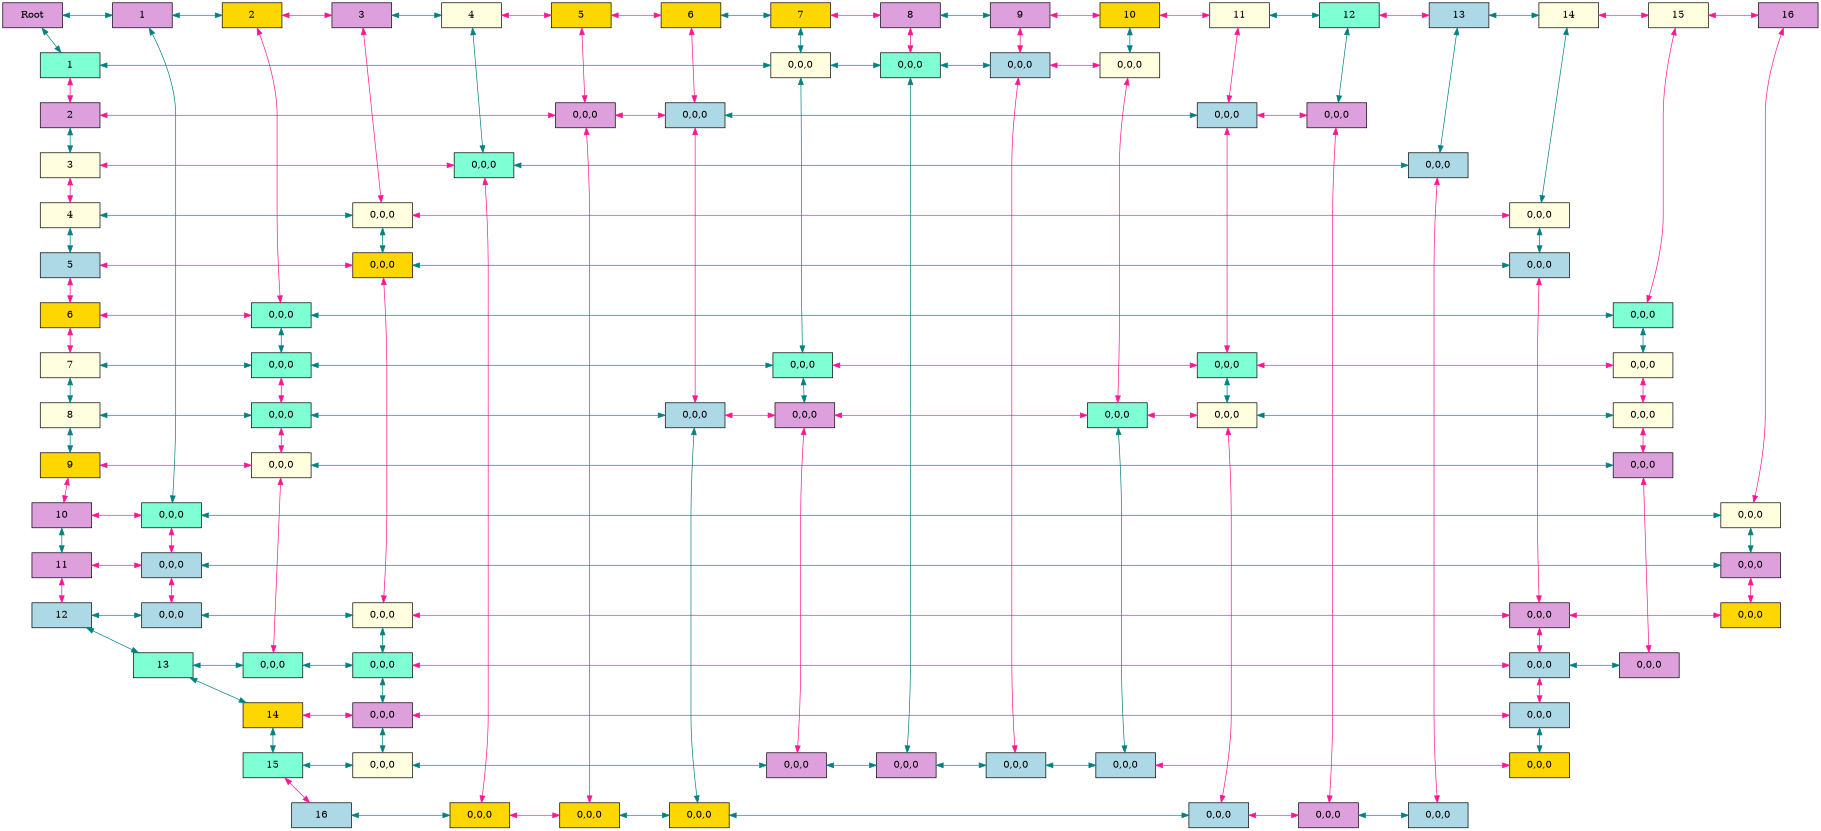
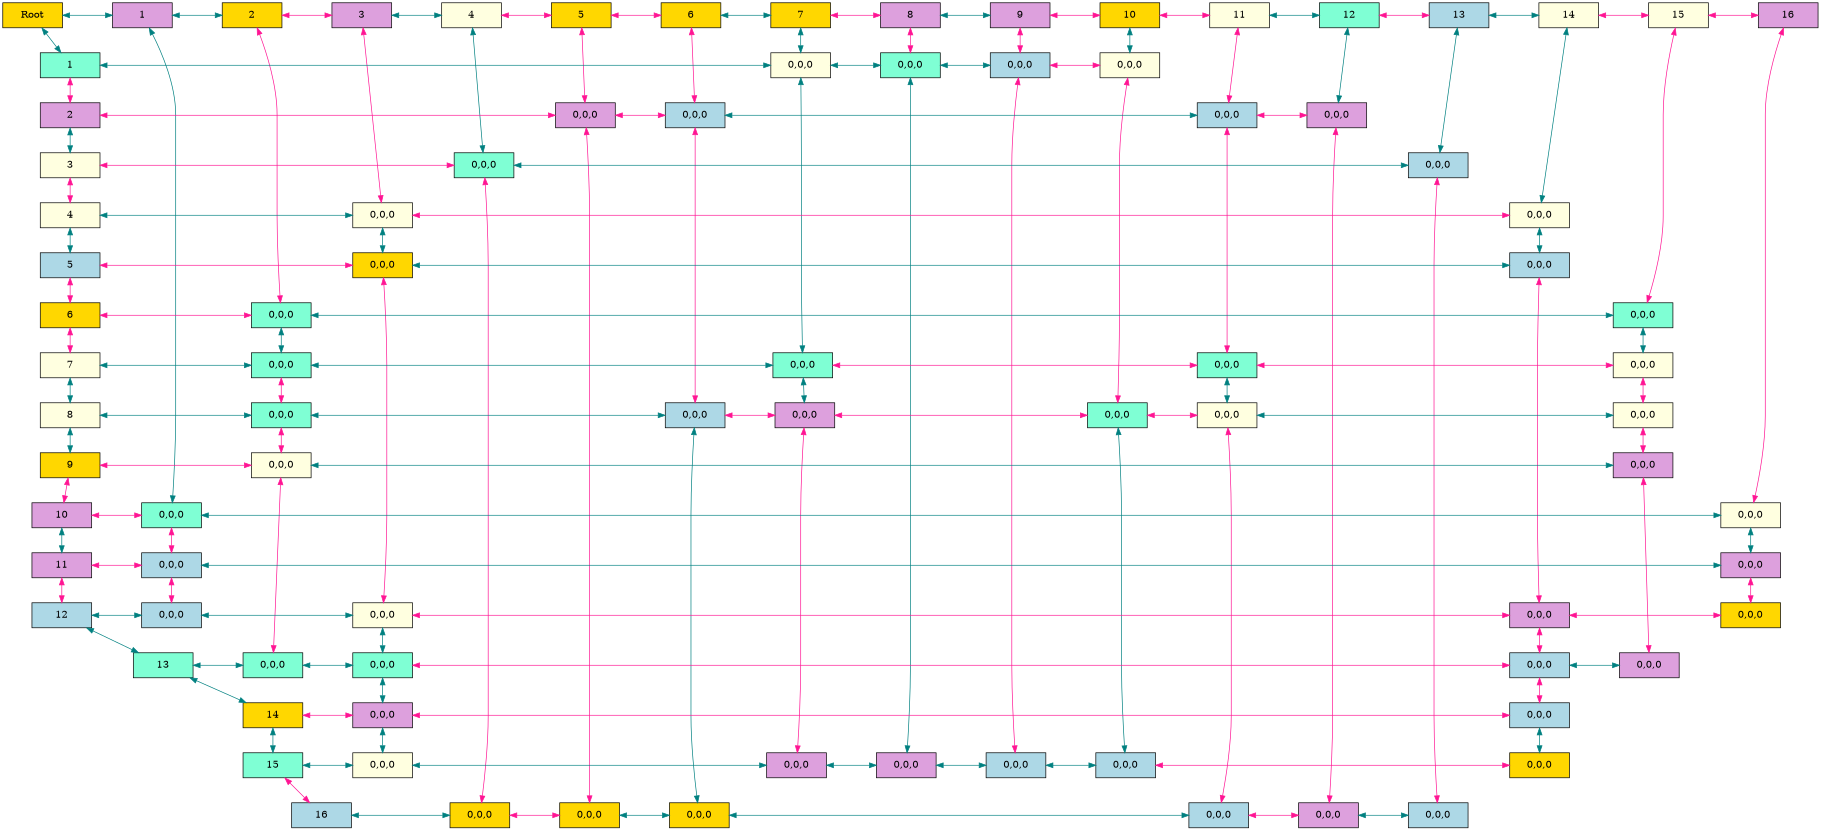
node "Root": fillcolor plum -> gold
